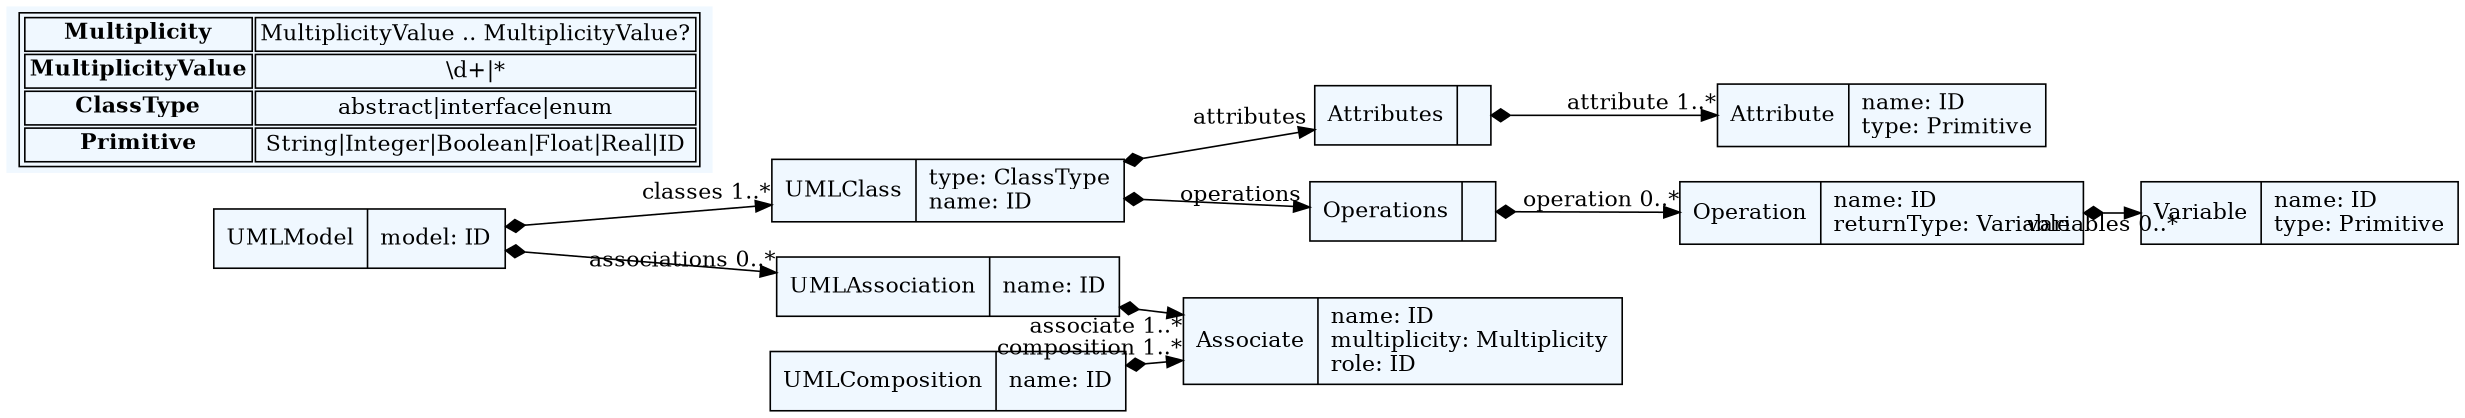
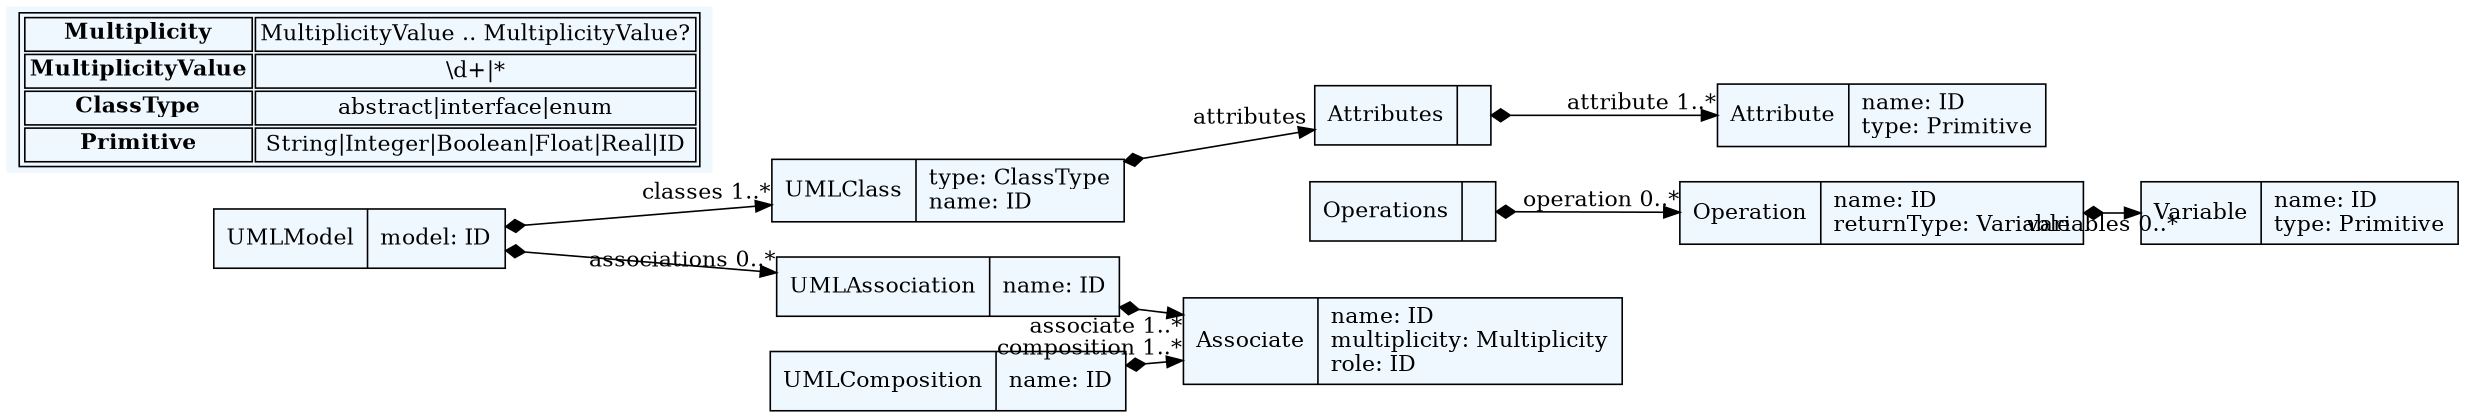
edge "UMLClass" -- "Operations": removed
